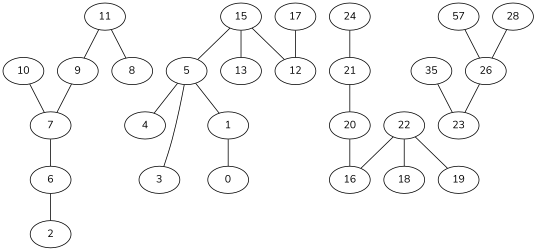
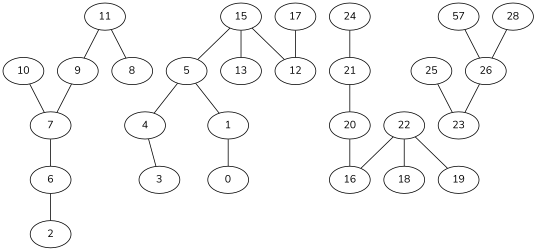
node "35": label "35" -> "25"
edge "5" -- "3": now "4" -- "3"
